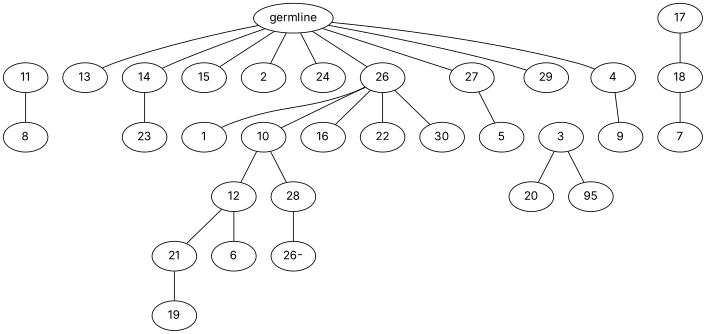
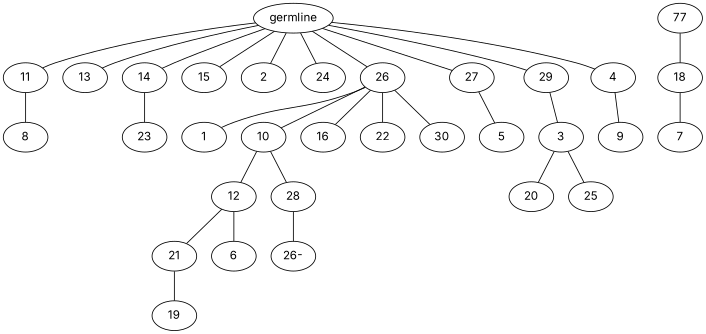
node "17": label "17" -> "77"
edge "germline" -- "11": added
edge "29" -- "3": added
node "95": label "95" -> "25"
